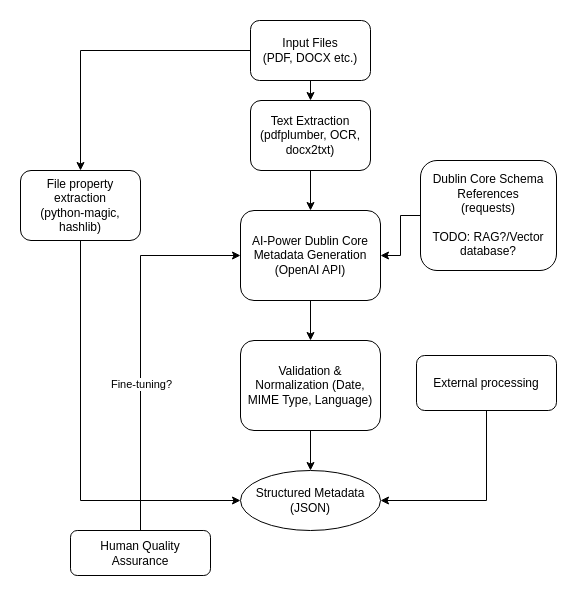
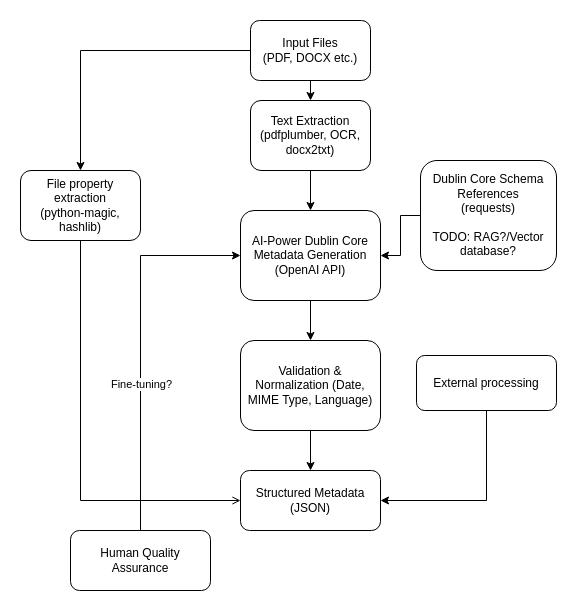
edge "File property extraction (python-magic, hashlib)" -> "Structured Metadata (JSON)": arrowhead classic -> open
node "Structured Metadata (JSON)": shape ellipse -> rounded rectangle
node "Human Quality Assurance": size 140x45 -> 140x60
